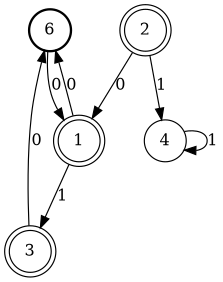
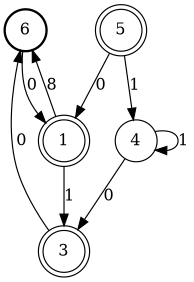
node "2": label "2" -> "5"
edge "1" -> "6": label "0" -> "8"
edge "4" -> "3": added, label "0"
